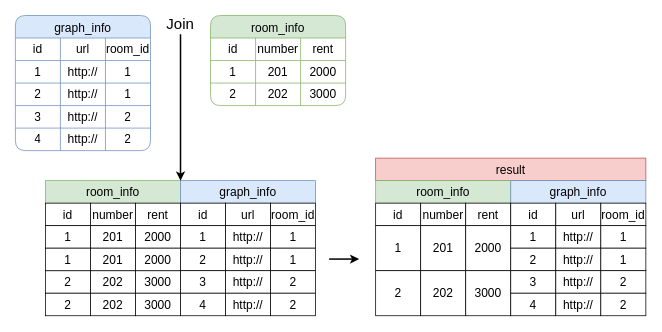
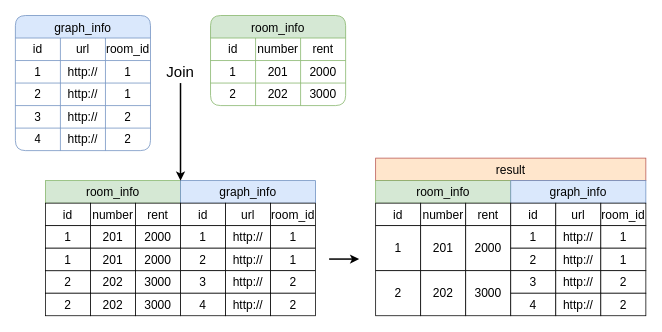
node "Join": moved (180, 23) -> (180, 72)
node "result": fillcolor #f8cecc -> #ffe6cc
